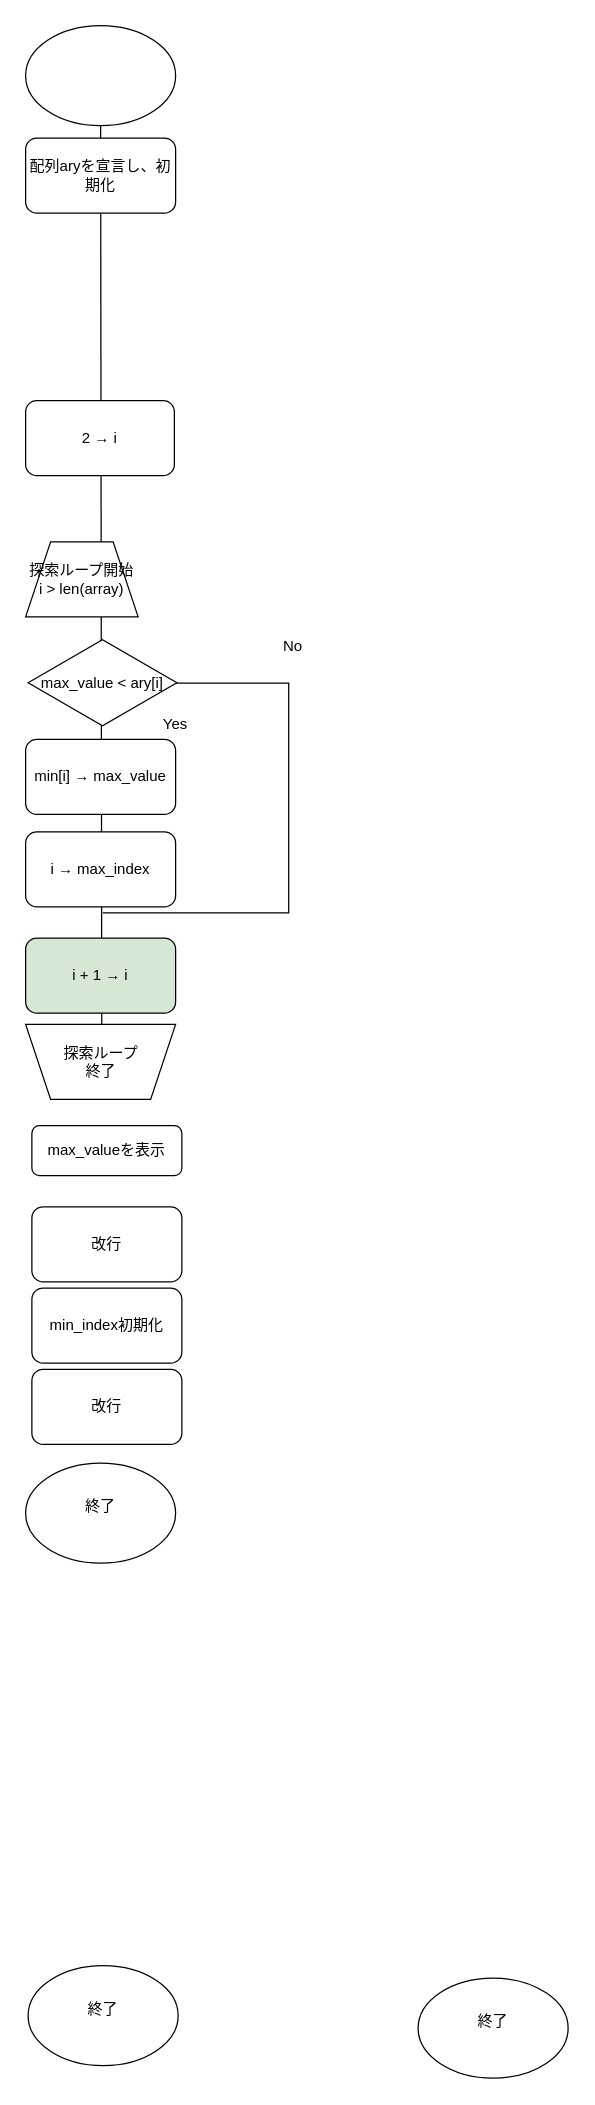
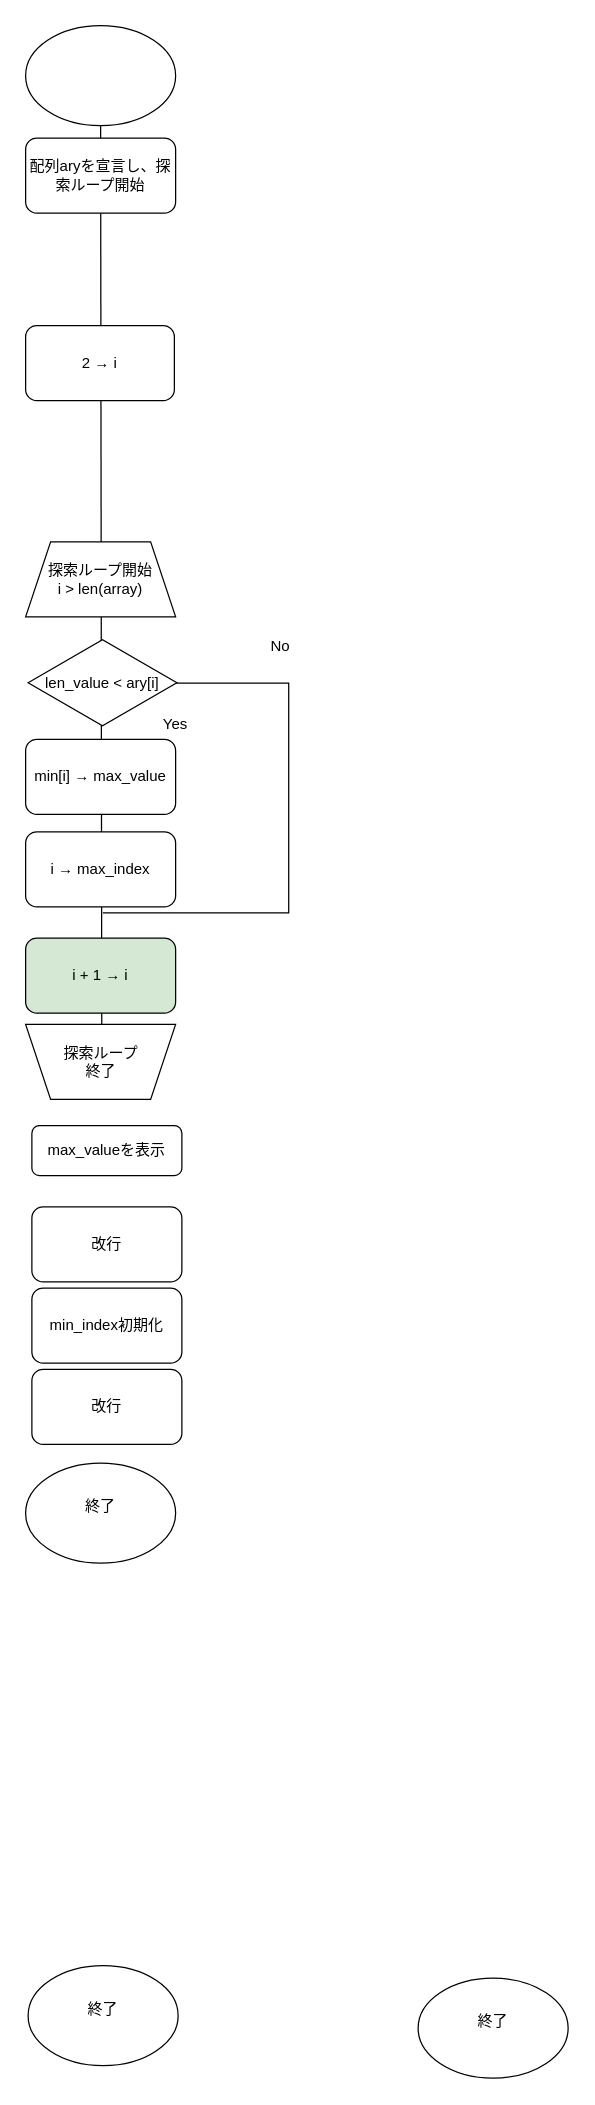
node "配列aryを宣言し、初期化": label "配列aryを宣言し、初期化" -> "配列aryを宣言し、探索ループ開始"
node "2 → i": moved (100, 438) -> (100, 363)
node "探索ループ開始 i > len(array)": size 113x75 -> 150x75
node "No": moved (293, 647) -> (281, 647)
node "max_value < ary[i]": label "max_value < ary[i]" -> "len_value < ary[i]"
